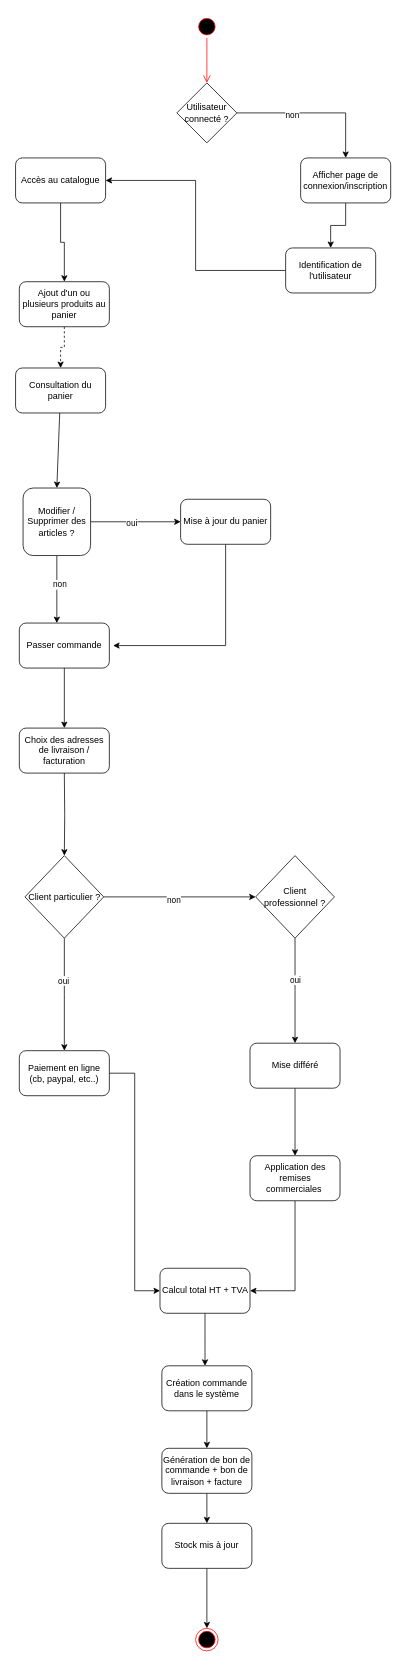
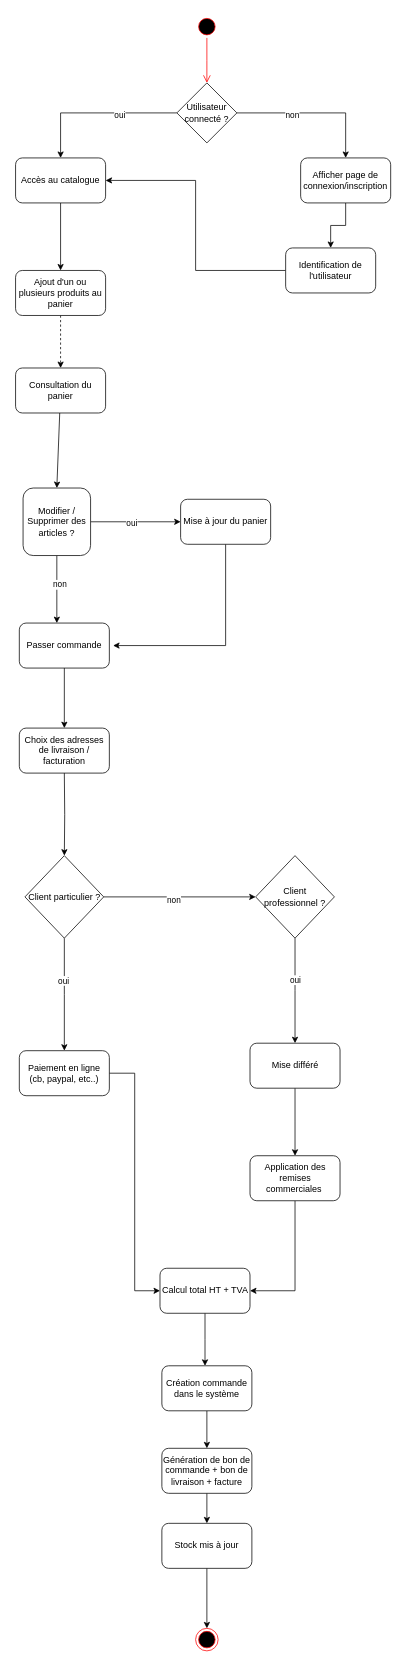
edge "Utilisateur connecté ?" -> "Accès au catalogue": added, label "oui"
node "Ajout d'un ou plusieurs produits au panier": moved (64, 304) -> (60, 293)
